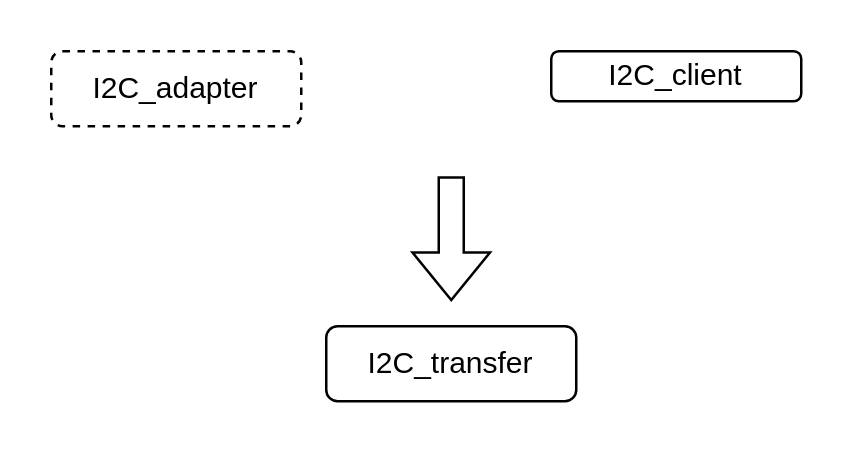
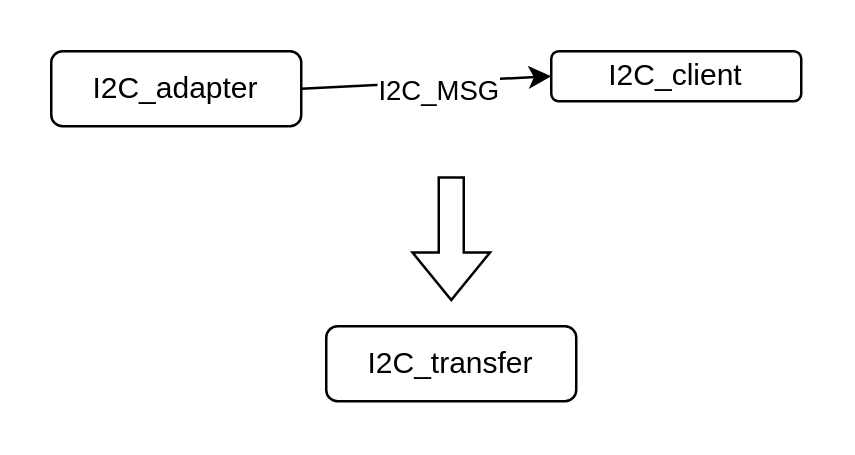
edge "I2C_adapter" -> "I2C_client": added, label "I2C_MSG"
node "I2C_adapter": style dashed -> solid
